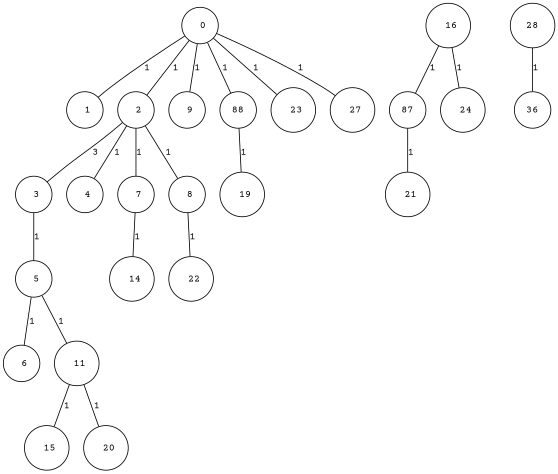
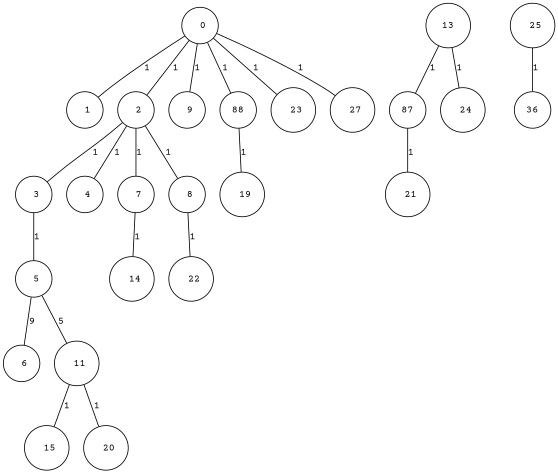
node "16": label "16" -> "13"
node "28": label "28" -> "25"
edge "2" -- "3": label "3" -> "1"
edge "5" -- "6": label "1" -> "9"
edge "5" -- "11": label "1" -> "5"
